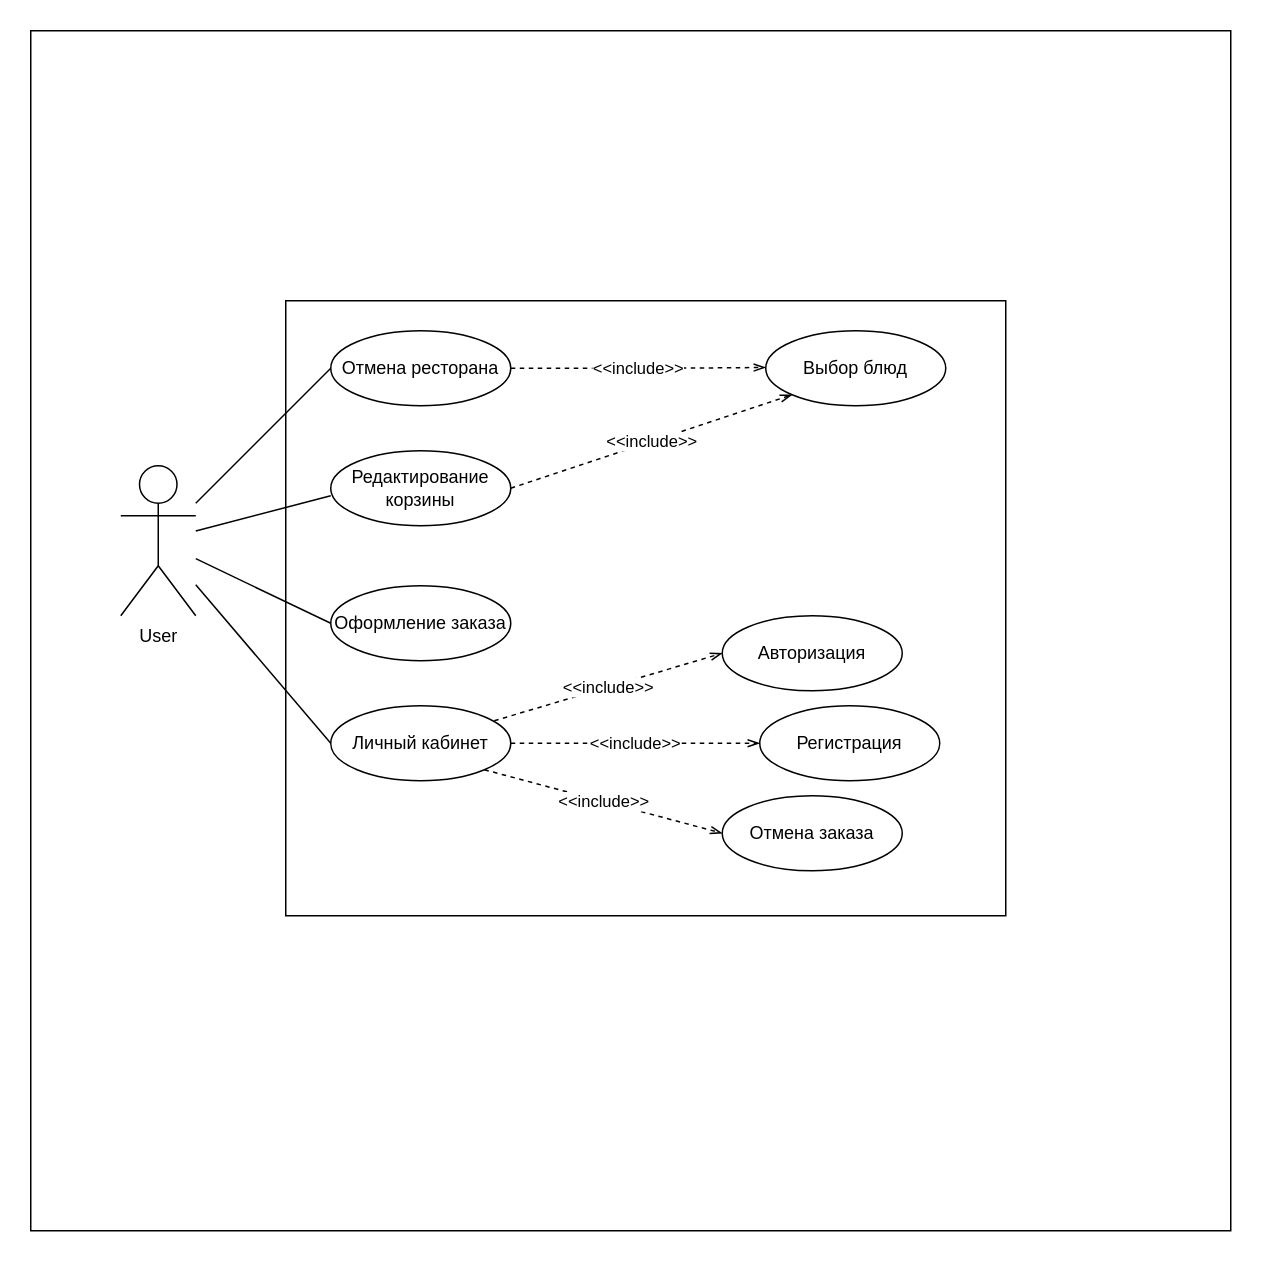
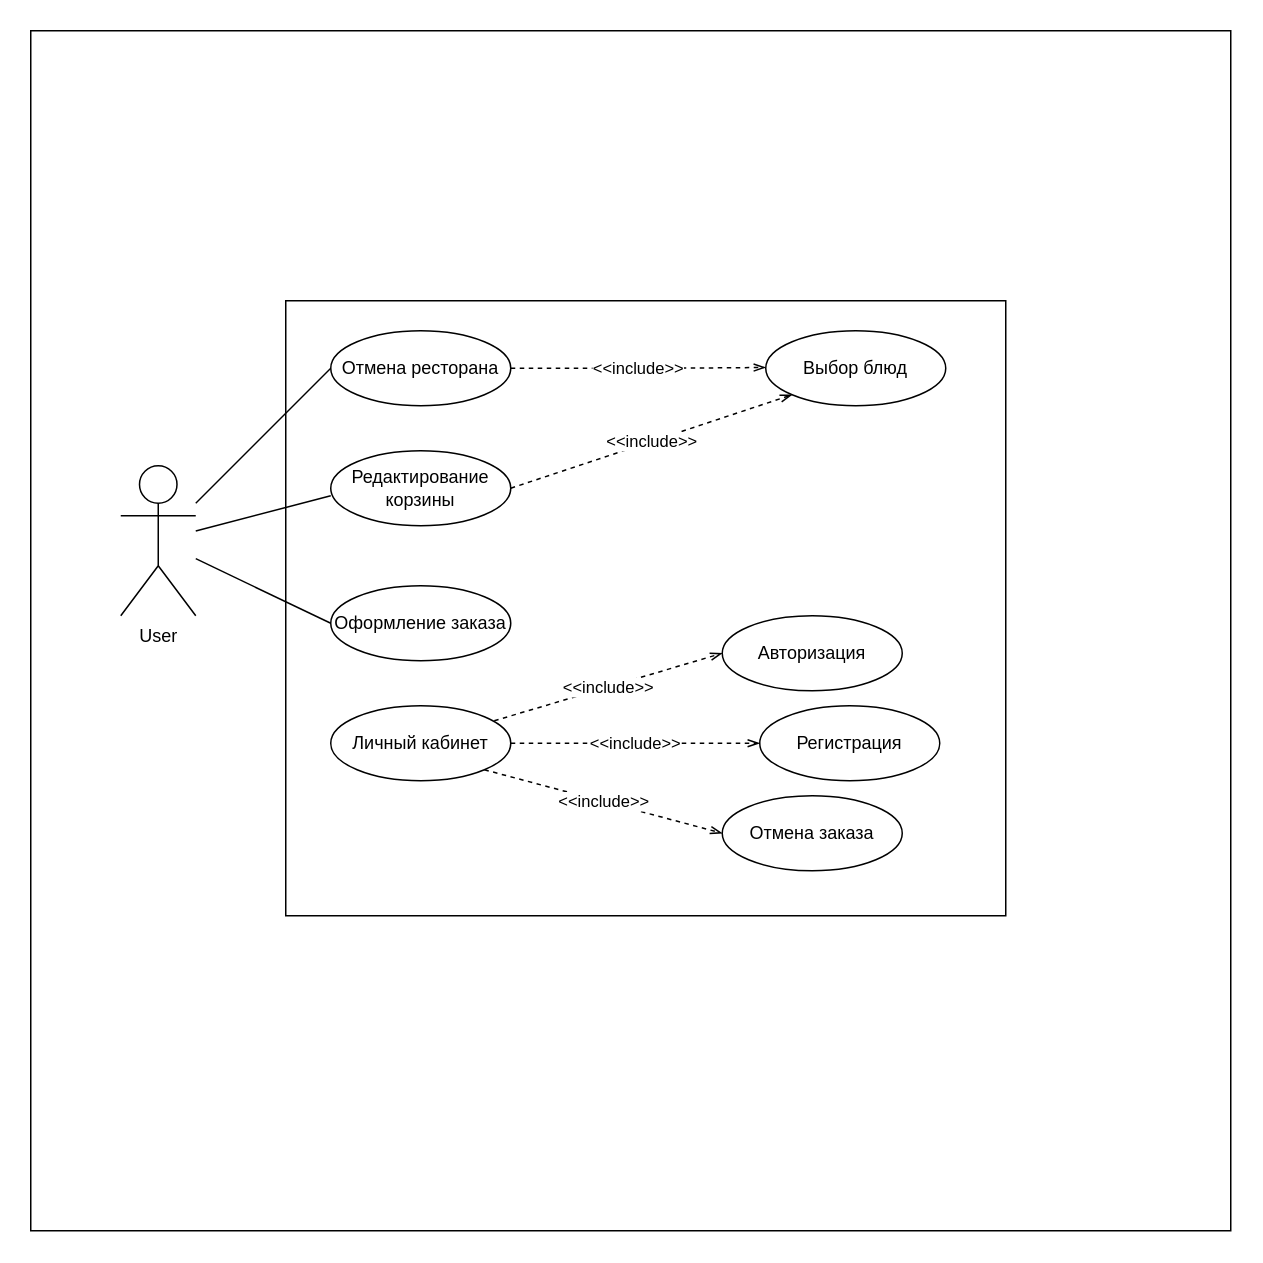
edge "User" -- "Личный кабинет": removed
